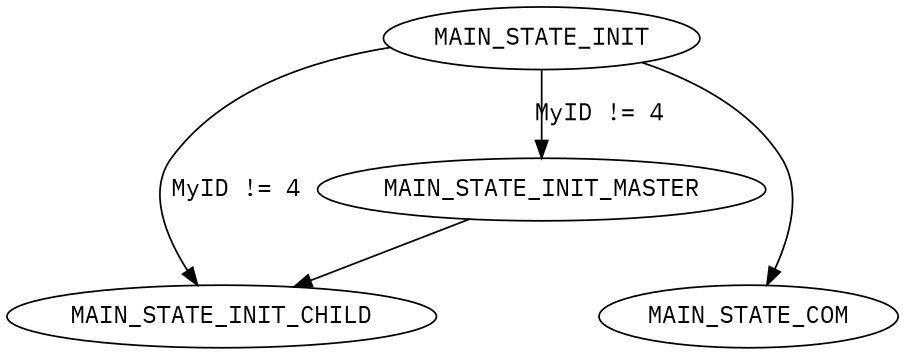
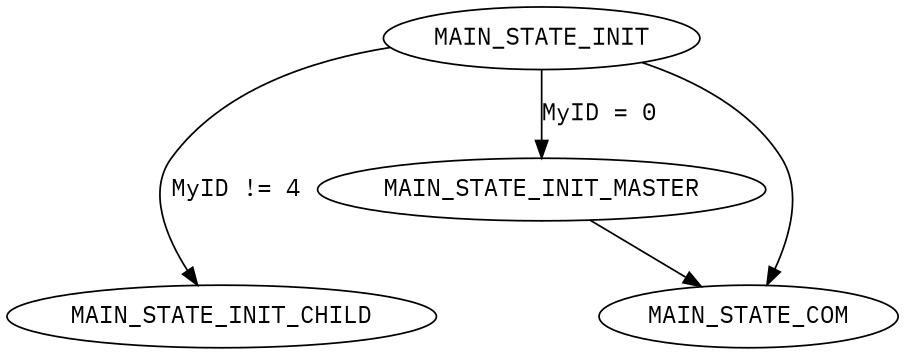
edge "MAIN_STATE_INIT" -> "MAIN_STATE_INIT_MASTER": label "MyID != 4" -> "MyID = 0"
edge "MAIN_STATE_INIT_MASTER" -> "MAIN_STATE_INIT_CHILD": now "MAIN_STATE_INIT_MASTER" -> "MAIN_STATE_COM"
